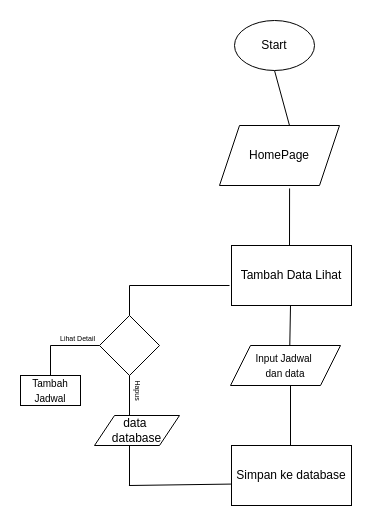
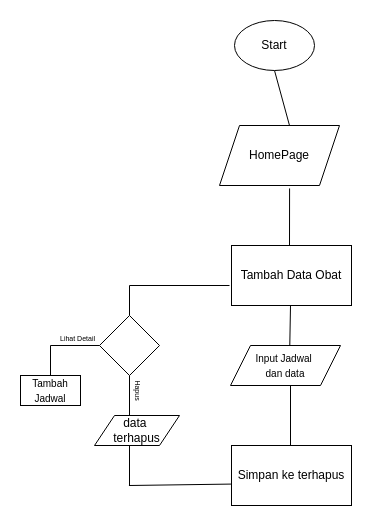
node "Tambah Data Lihat": label "Tambah Data Lihat" -> "Tambah Data Obat"
node "data database": label "data database" -> "data terhapus"
node "Simpan ke database": label "Simpan ke database" -> "Simpan ke terhapus"
